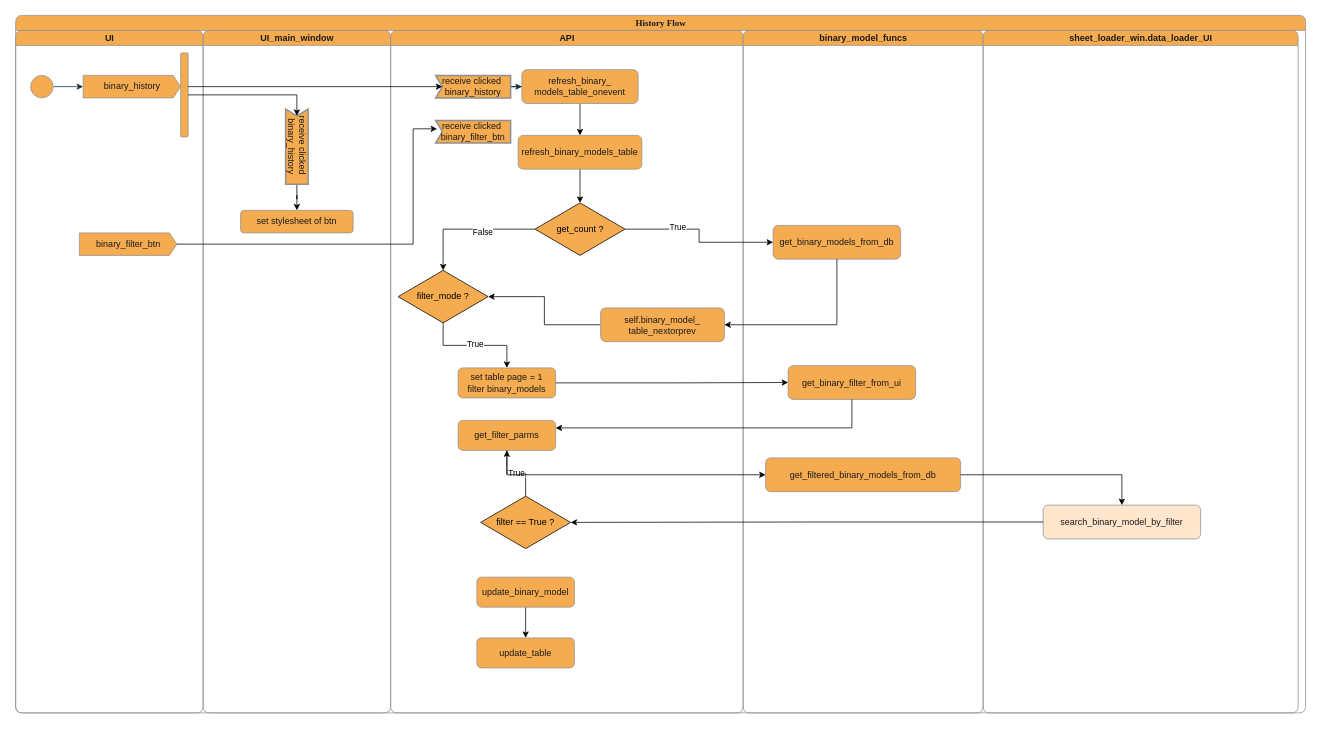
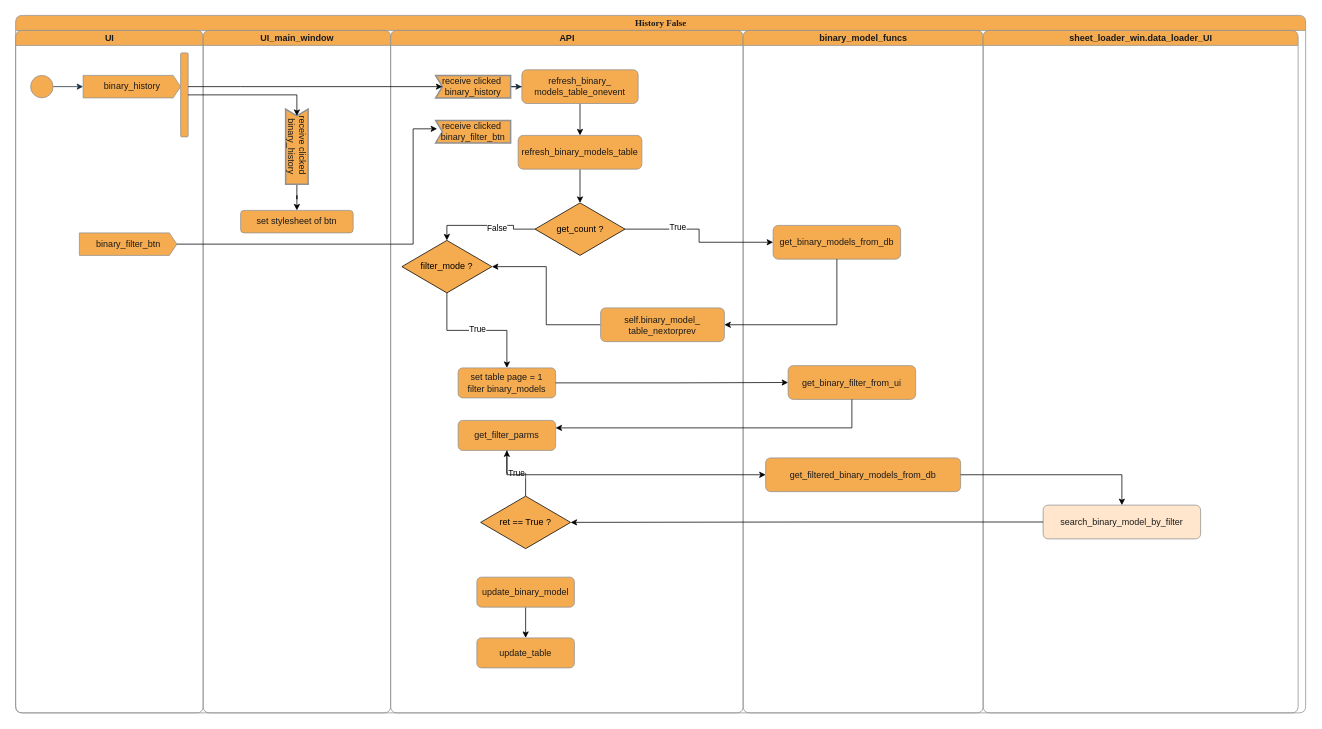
node "History Flow": label "History Flow" -> "History False"
node "filter_mode ?": moved (443, 297) -> (447, 267)
node "filter == True ?": label "filter == True ?" -> "ret == True ?"
